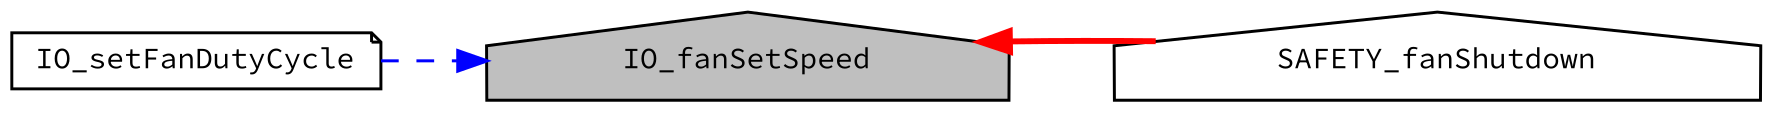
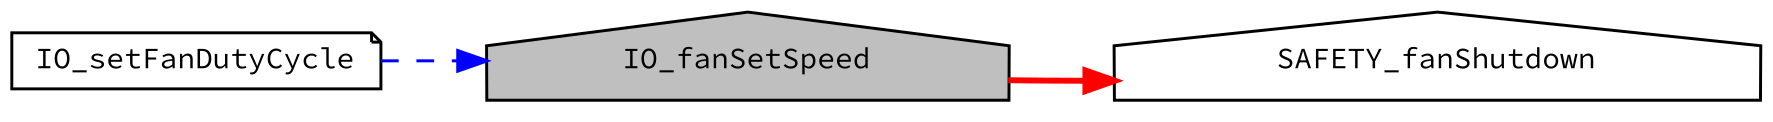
edge "SAFETY_fanShutdown" -> "IO_fanSetSpeed": reversed
